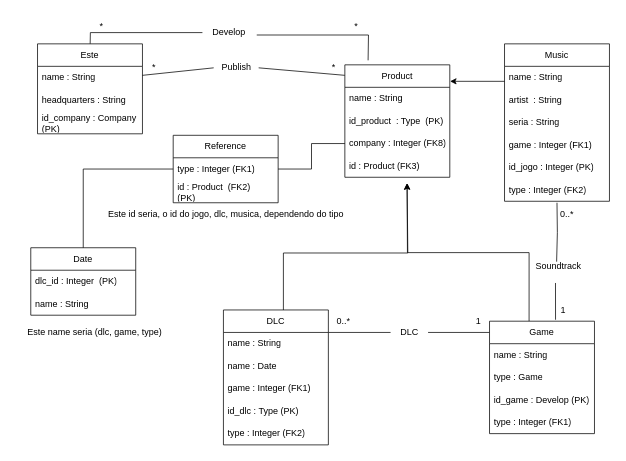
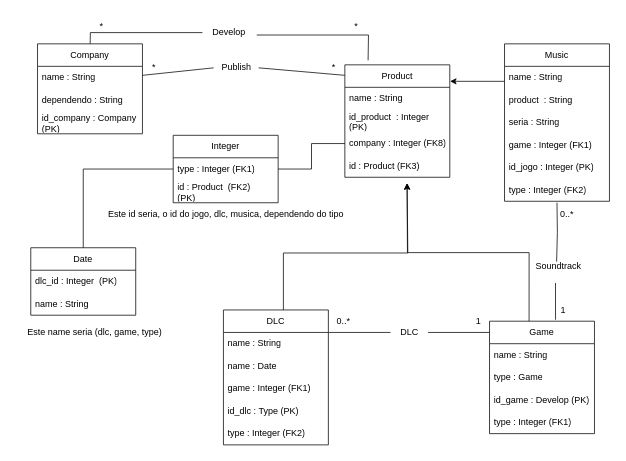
node "Este": label "Este" -> "Company"
node "headquarters : String": label "headquarters : String" -> "dependendo : String"
node "artist : String": label "artist : String" -> "product : String"
node "id_product : Type (PK)": label "id_product : Type (PK)" -> "id_product : Integer (PK)"
node "Reference": label "Reference" -> "Integer"
